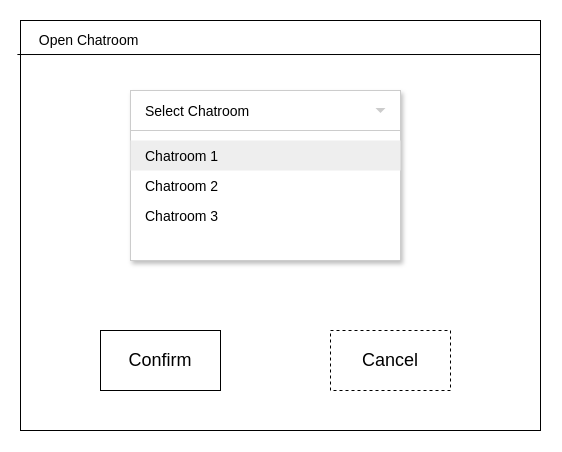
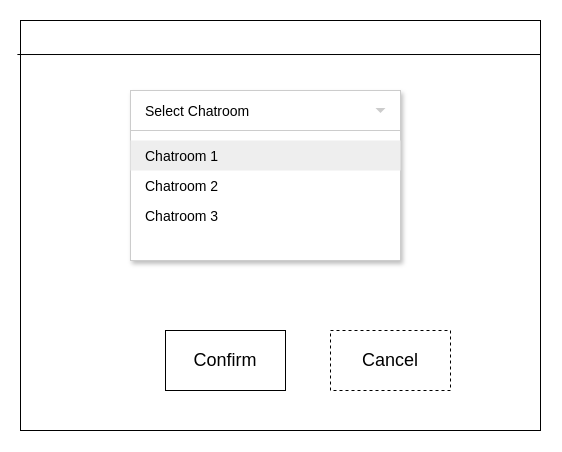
node "Open Chatroom": removed
node "Confirm": moved (161, 361) -> (226, 361)
